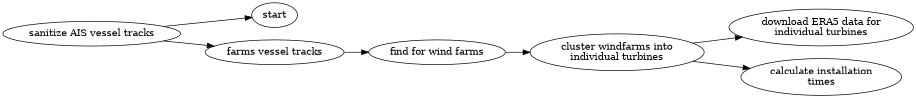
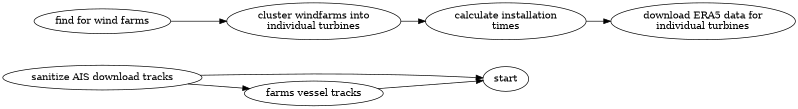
node "sanitize AIS vessel tracks": label "sanitize AIS vessel tracks" -> "sanitize AIS download tracks"
edge "cluster windfarms into individual turbines" -> "download ERA5 data for individual turbines": now "calculate installation times" -> "download ERA5 data for individual turbines"
edge "farms vessel tracks" -> "find for wind farms": now "farms vessel tracks" -> "start"
